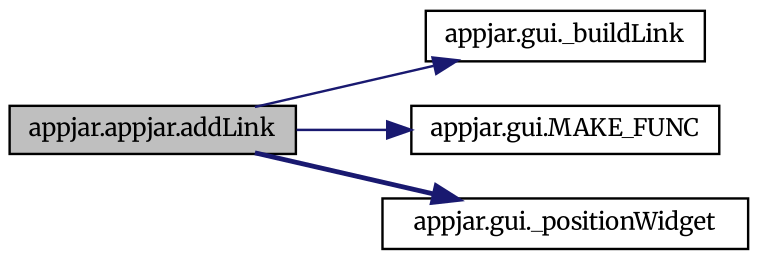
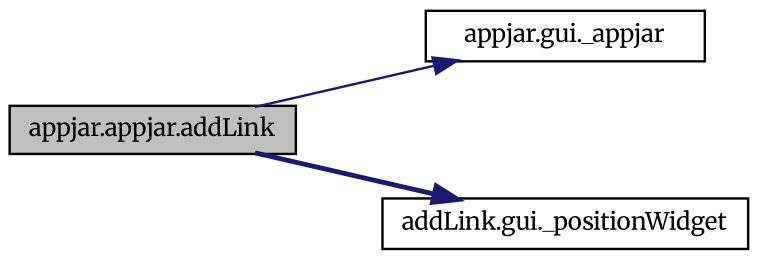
node "appjar.gui._buildLink": label "appjar.gui._buildLink" -> "appjar.gui._appjar"
node "appjar.gui.MAKE_FUNC": removed
node "appjar.gui._positionWidget": label "appjar.gui._positionWidget" -> "addLink.gui._positionWidget"
